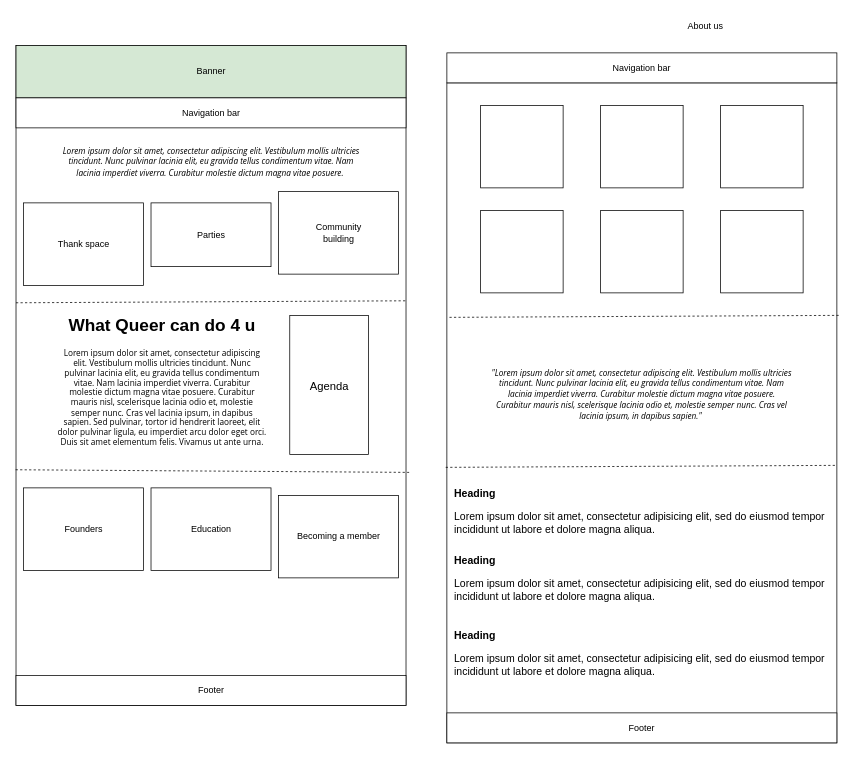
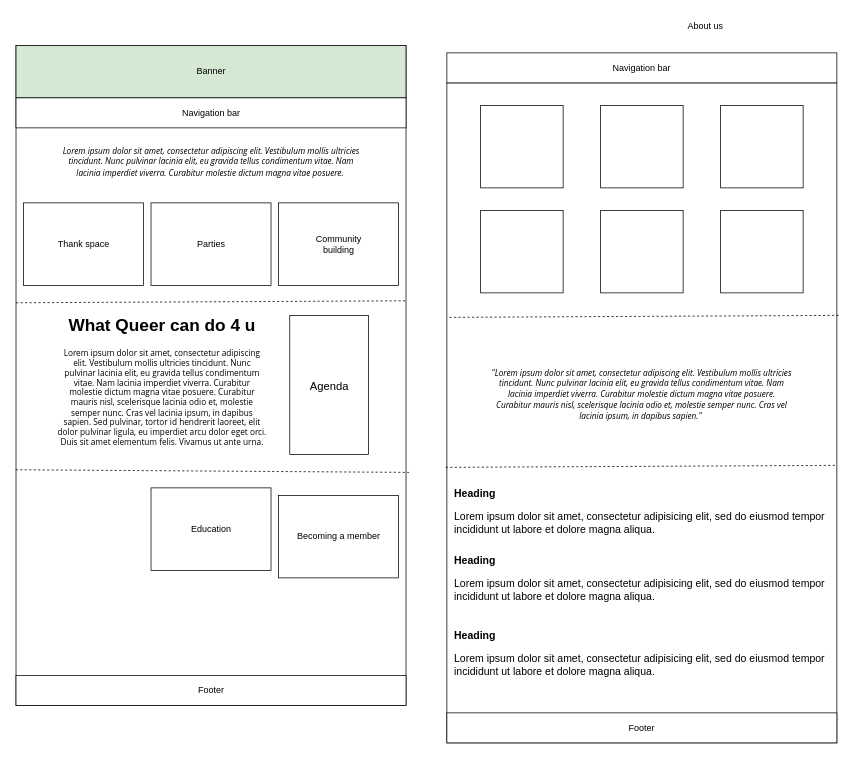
node "Community building": moved (338, 233) -> (338, 244)
node "Parties": size 120x64 -> 120x83
node "Founders": removed
